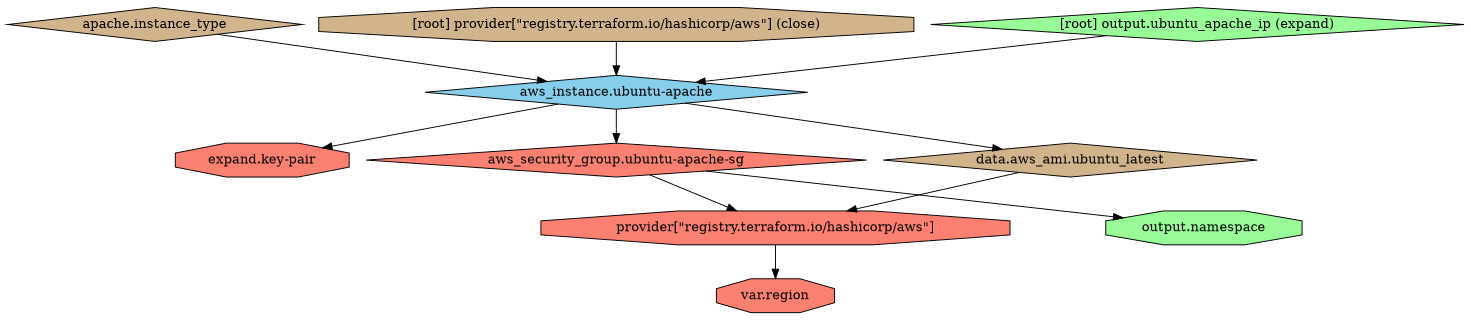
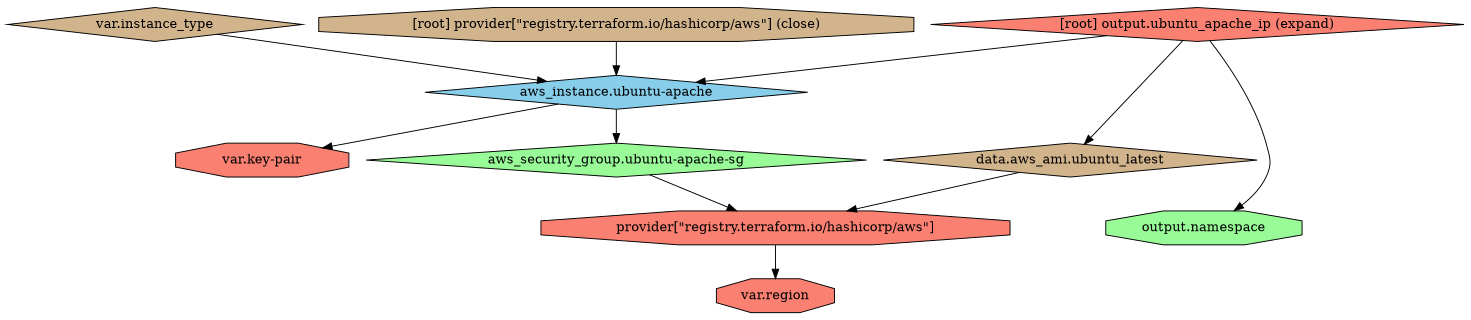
node "apache.instance_type": label "apache.instance_type" -> "var.instance_type"
node "[root] output.ubuntu_apache_ip (expand)": fillcolor palegreen -> salmon
edge "aws_instance.ubuntu-apache" -> "data.aws_ami.ubuntu_latest": now "[root] output.ubuntu_apache_ip (expand)" -> "data.aws_ami.ubuntu_latest"
node "expand.key-pair": label "expand.key-pair" -> "var.key-pair"
node "aws_security_group.ubuntu-apache-sg": fillcolor salmon -> palegreen
edge "aws_security_group.ubuntu-apache-sg" -> "output.namespace": now "[root] output.ubuntu_apache_ip (expand)" -> "output.namespace"
